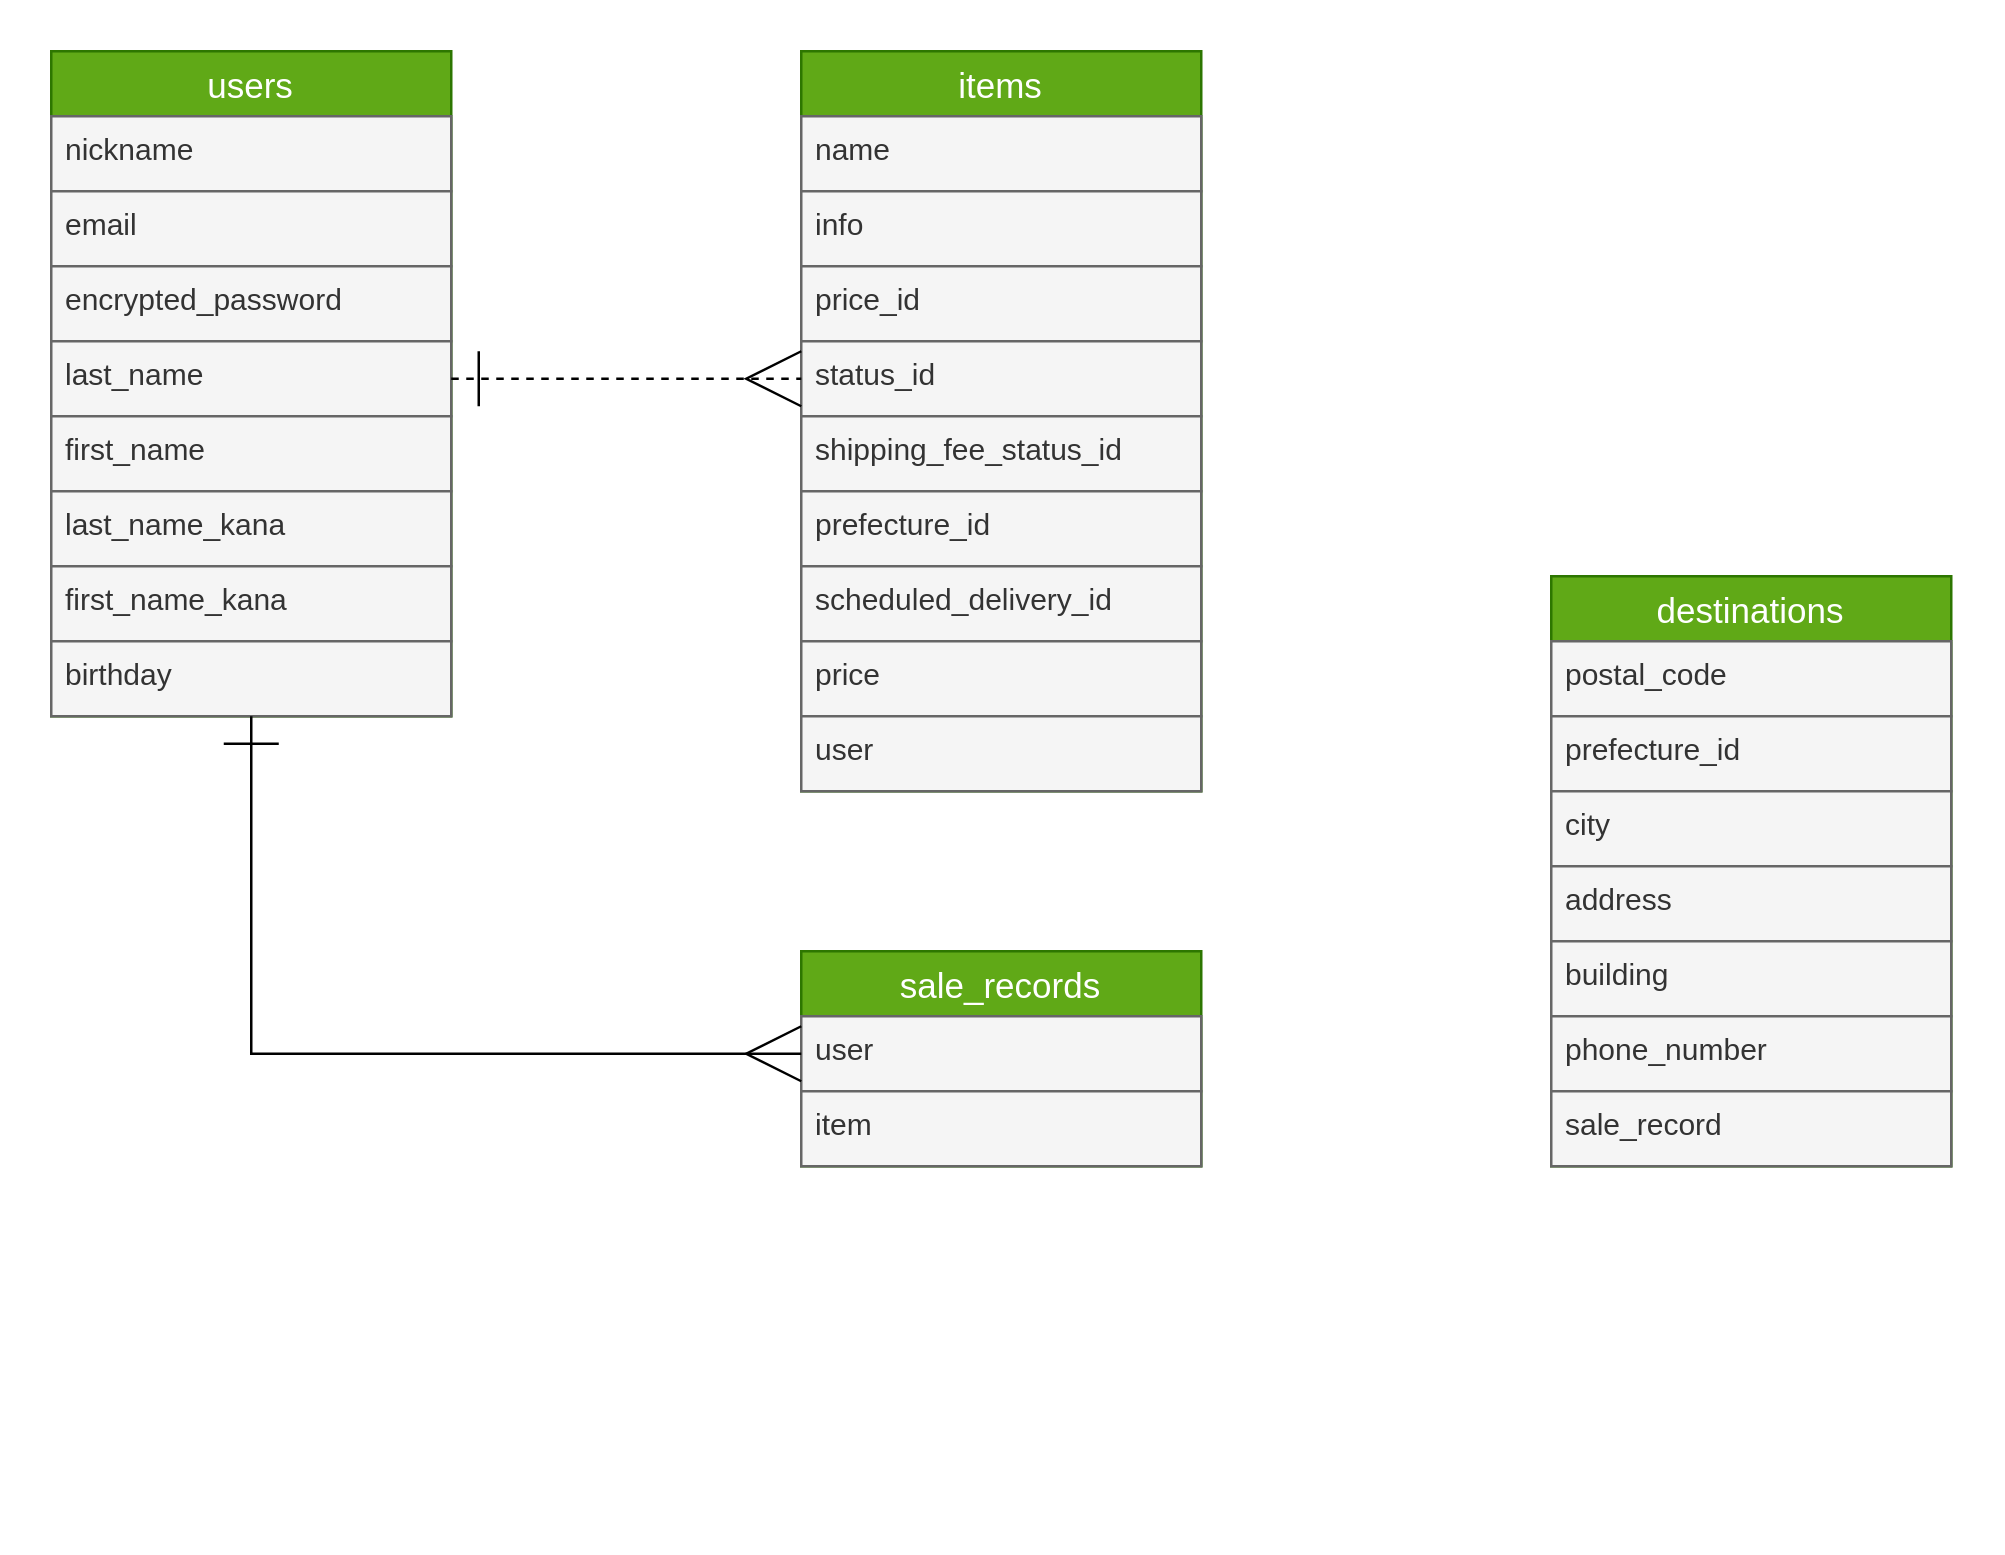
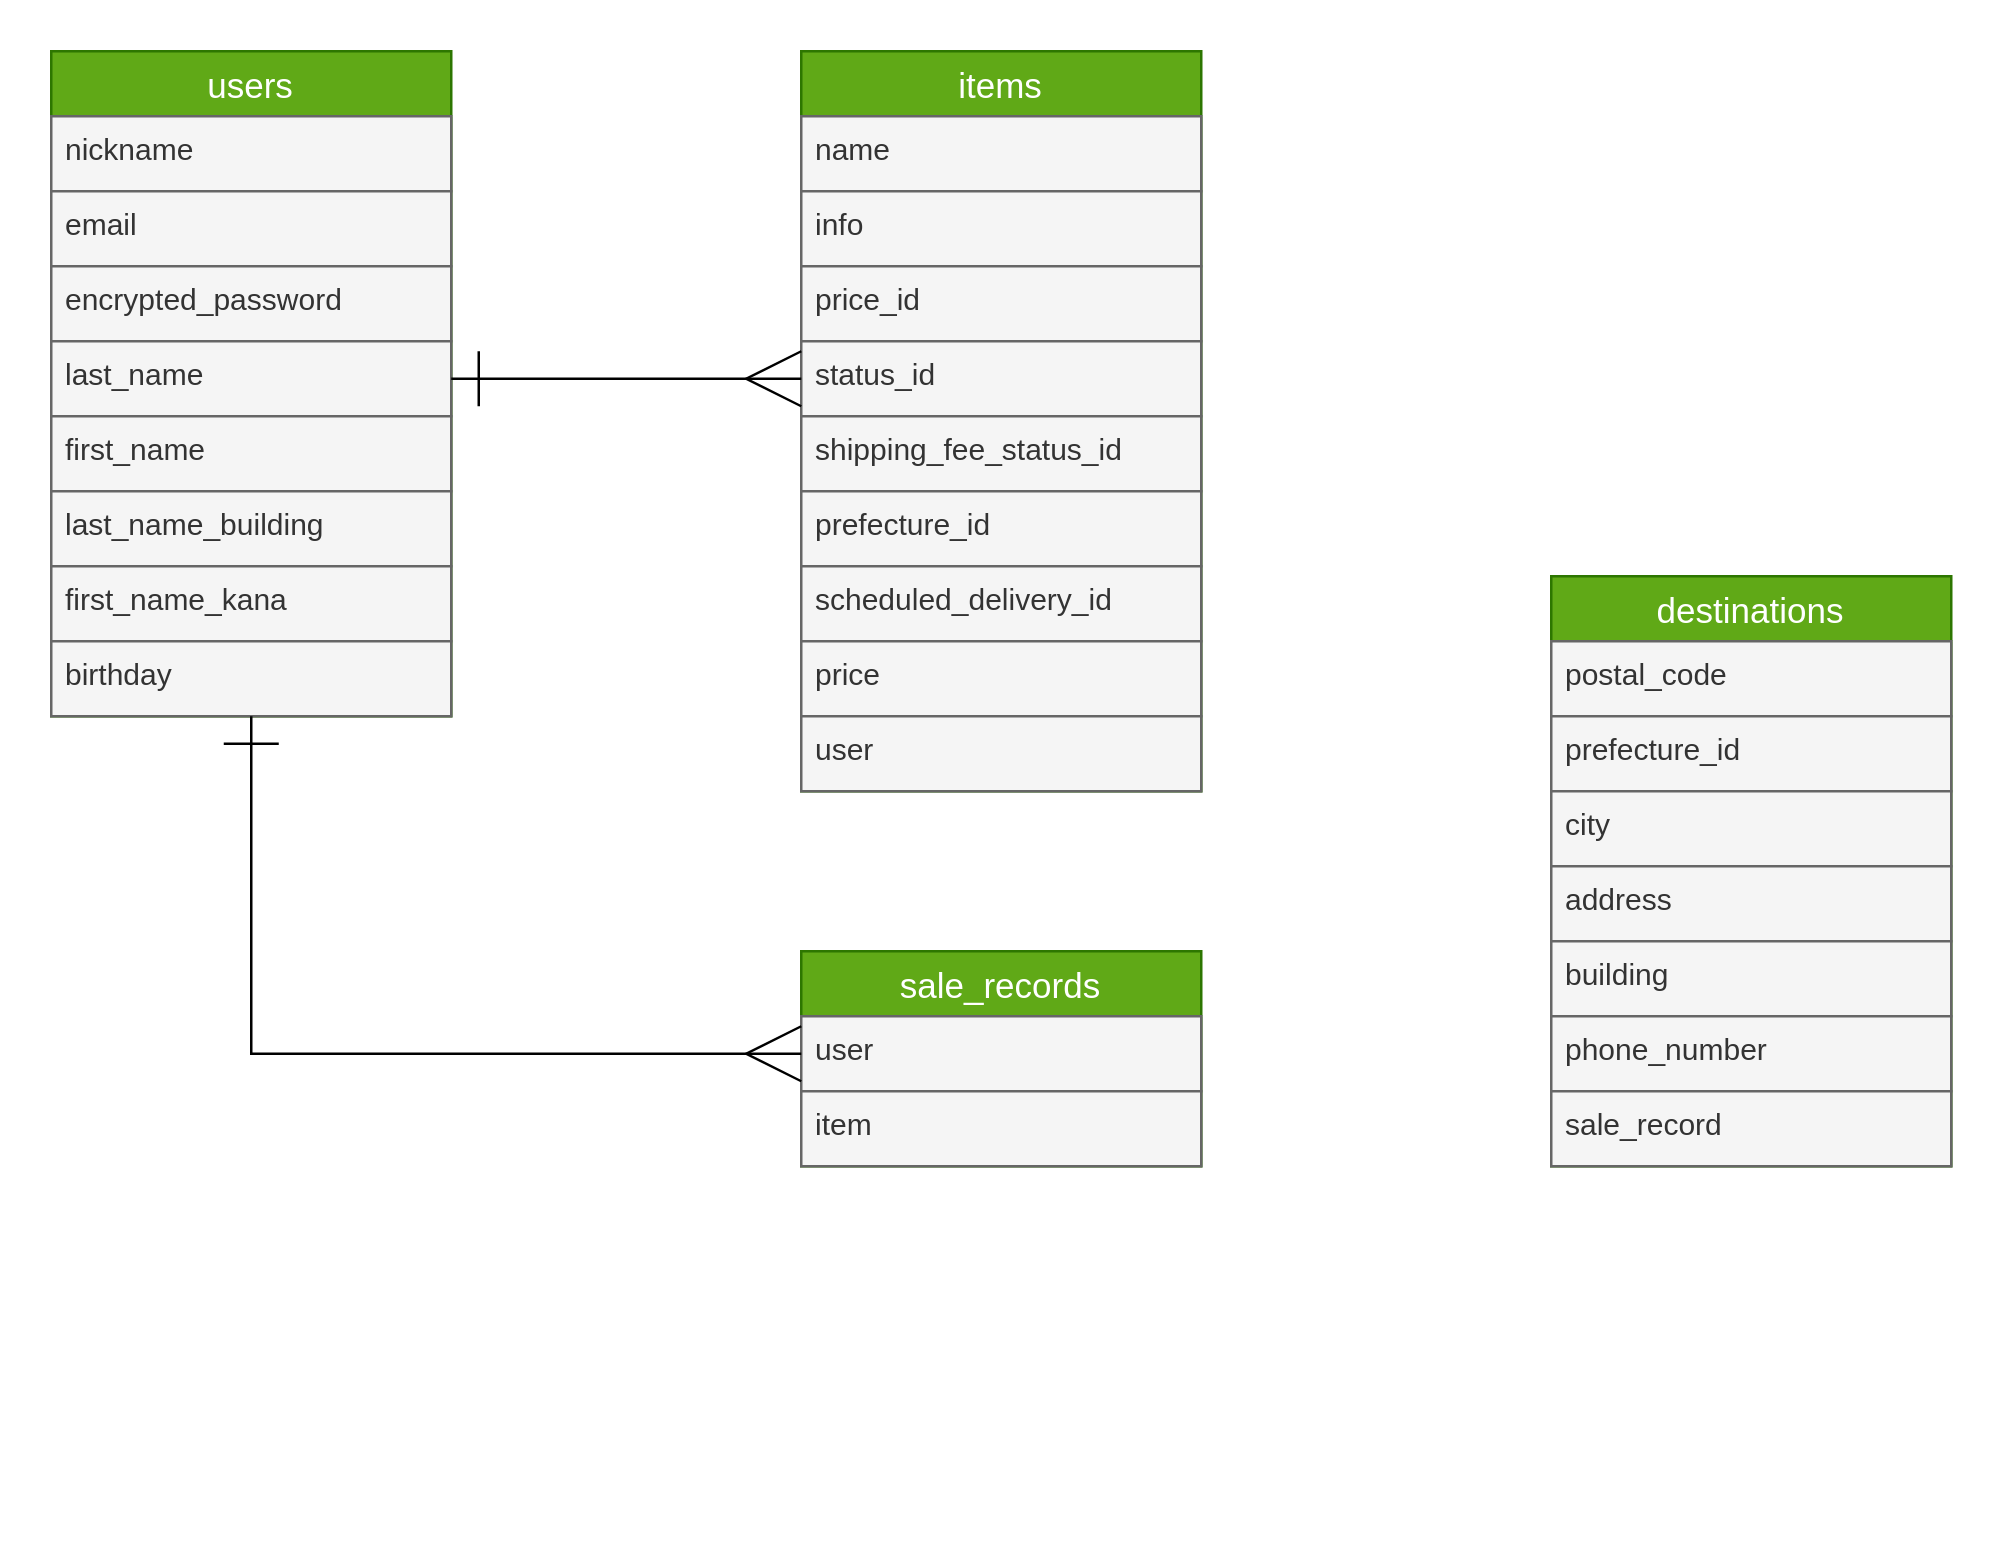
edge "last_name" -- "status_id": style dashed -> solid
node "last_name_kana": label "last_name_kana" -> "last_name_building"
